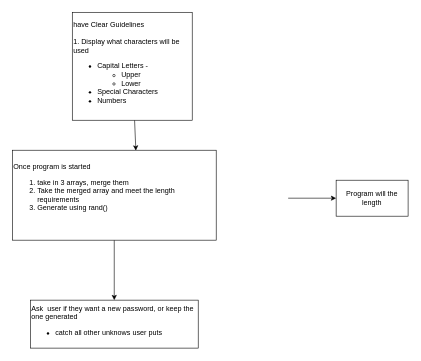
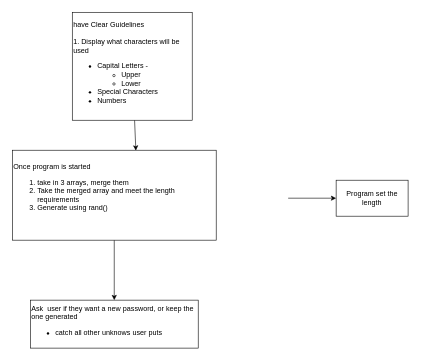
node "Program will the length": label "Program will the length" -> "Program set the length"
